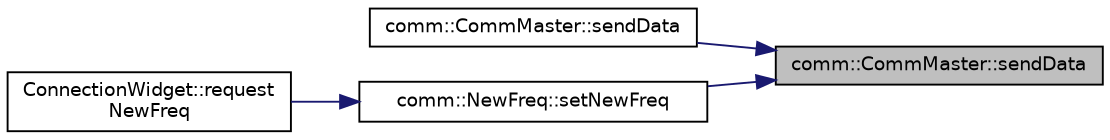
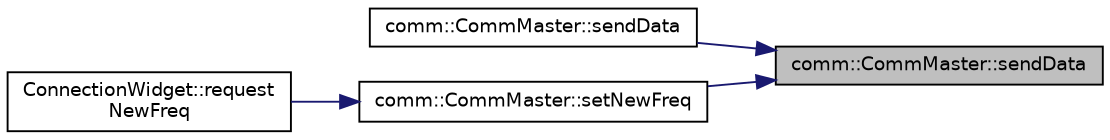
node "comm::NewFreq::setNewFreq": label "comm::NewFreq::setNewFreq" -> "comm::CommMaster::setNewFreq"
